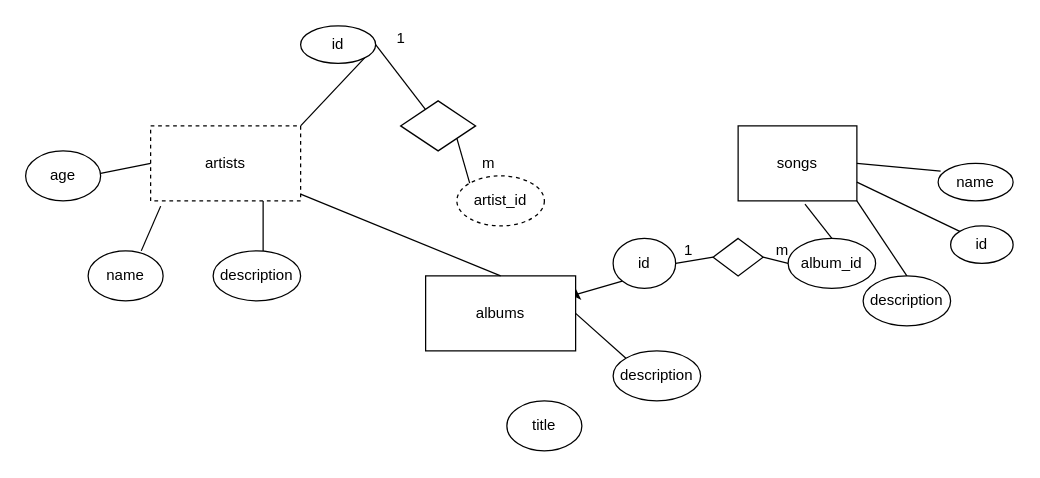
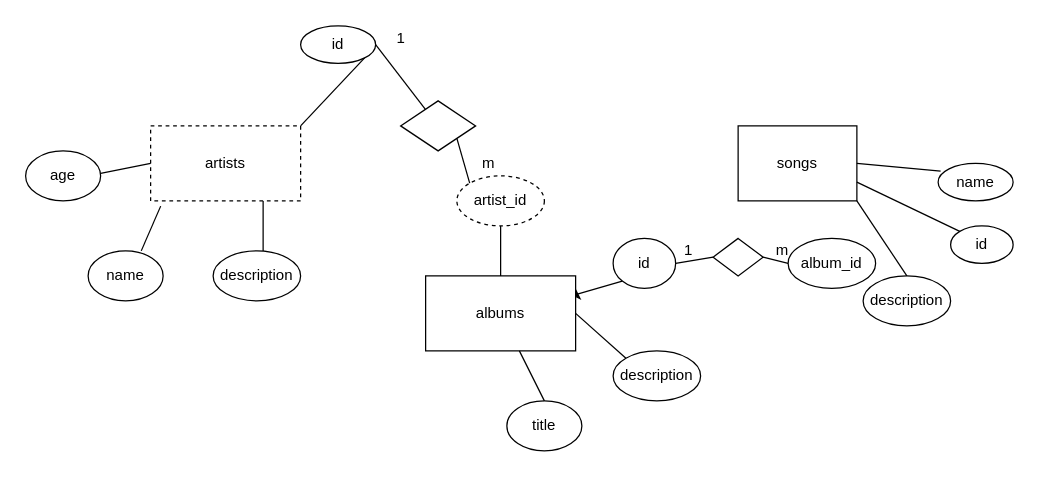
edge "songs" -- "album_id": removed
edge "artists" -- "albums": now "artist_id" -- "albums"
edge "albums" -- "title": added
